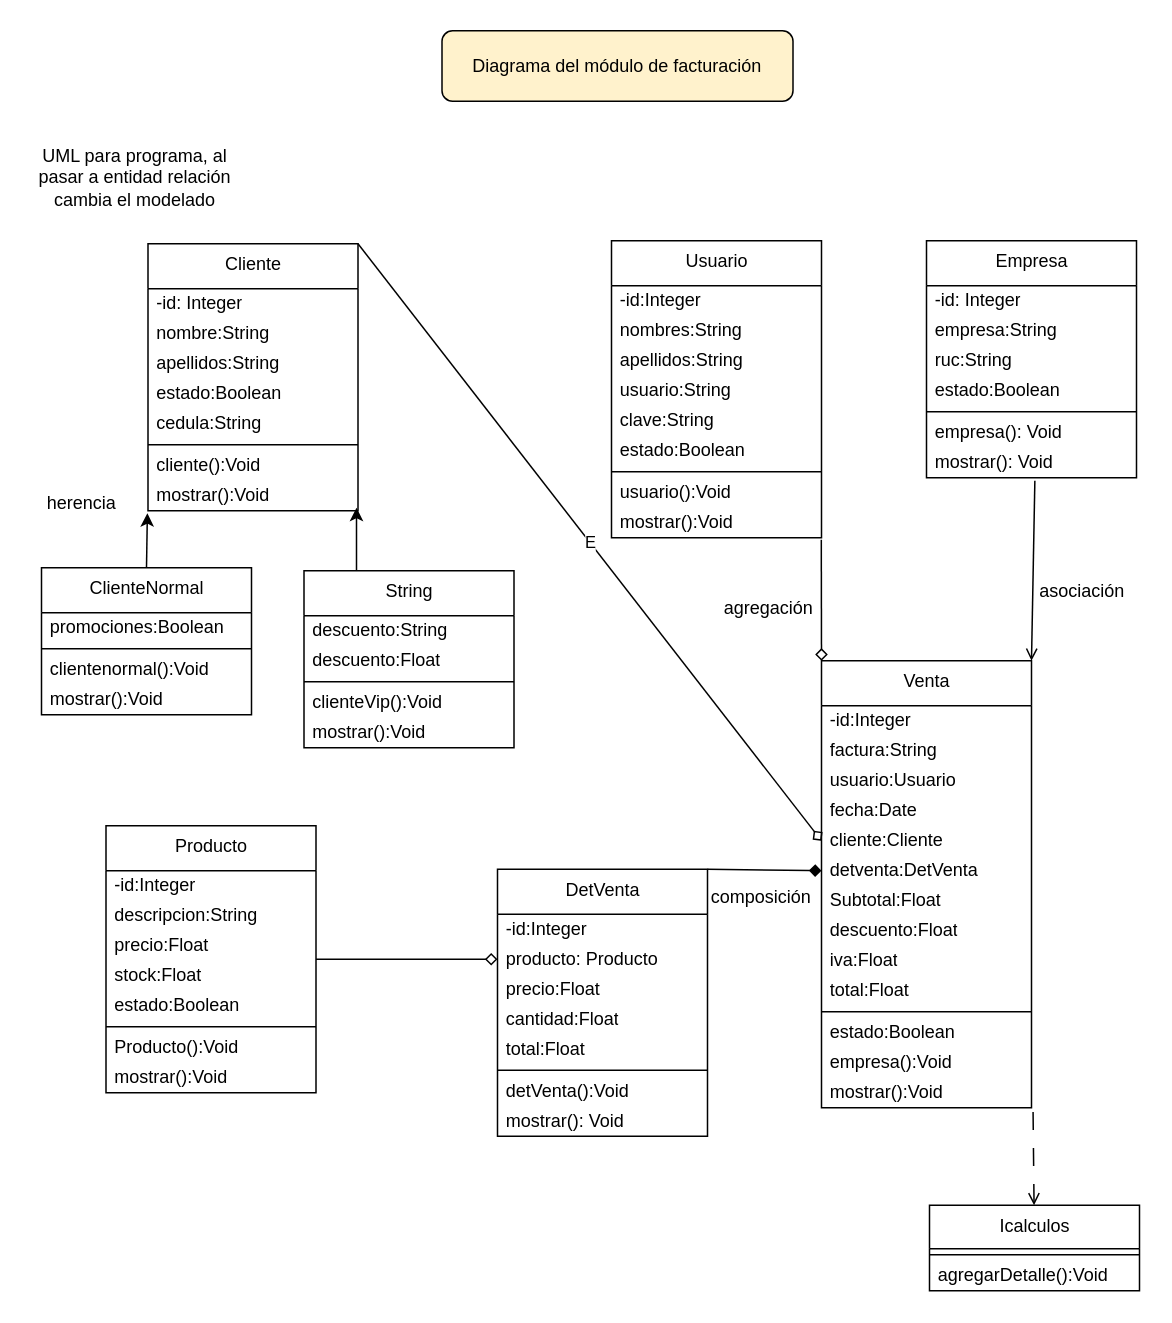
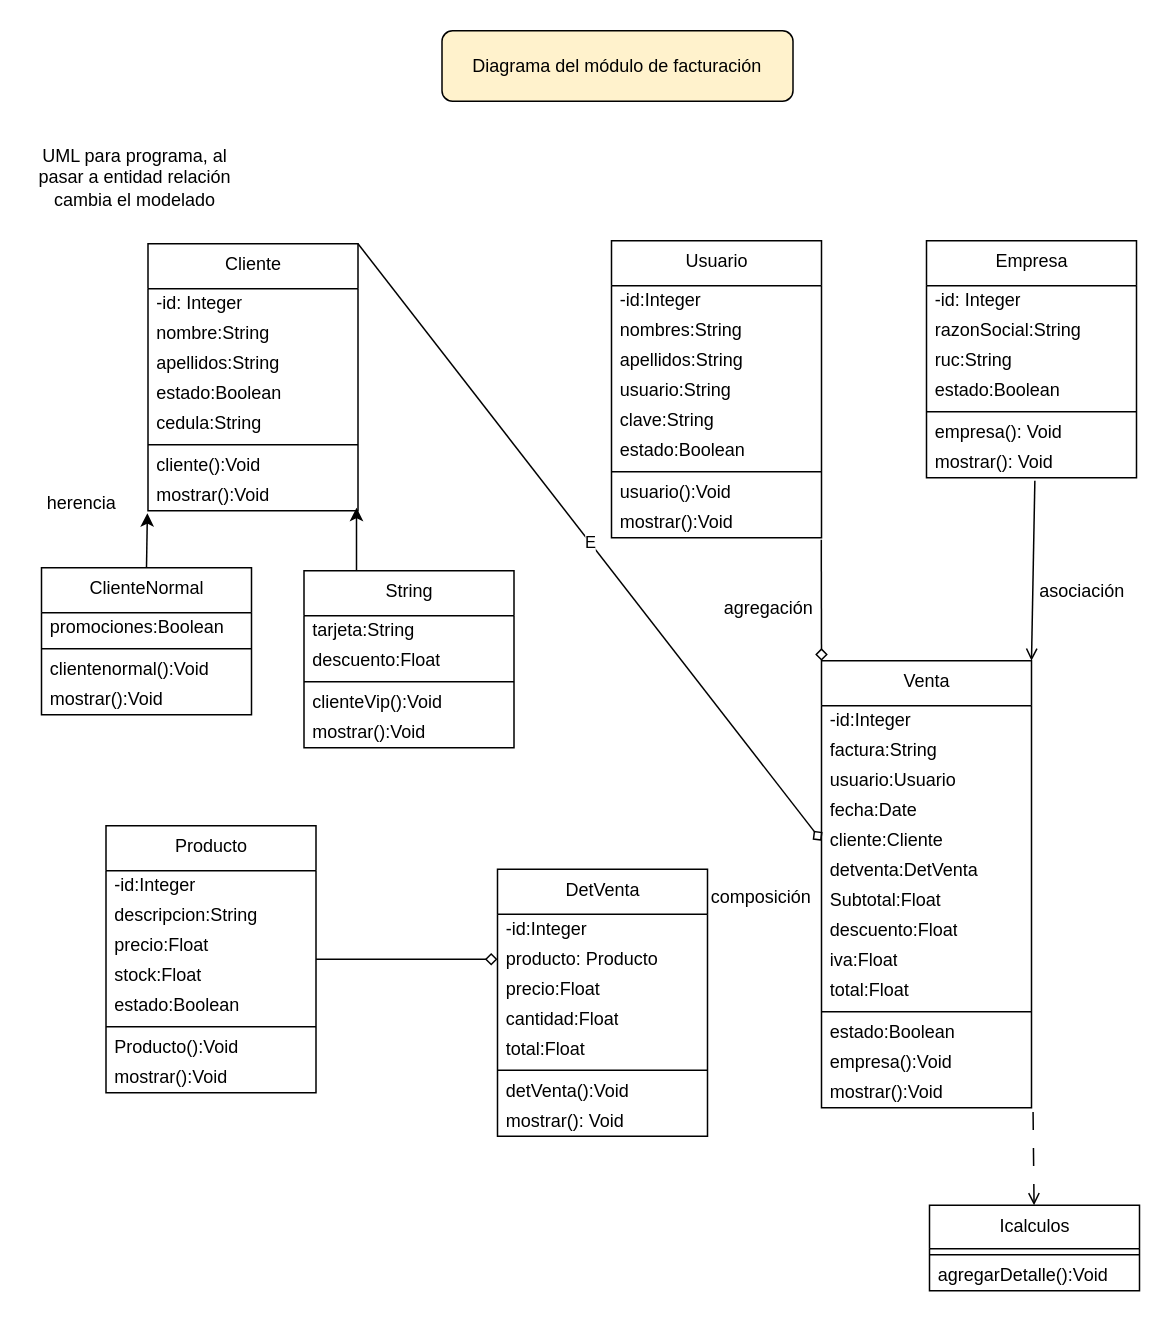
node "empresa:String": label "empresa:String" -> "razonSocial:String"
node "descuento:String": label "descuento:String" -> "tarjeta:String"
edge "DetVenta" -> "detventa:DetVenta": removed
